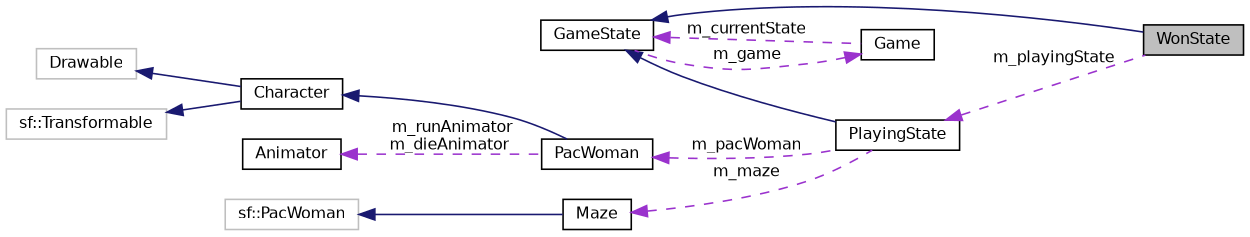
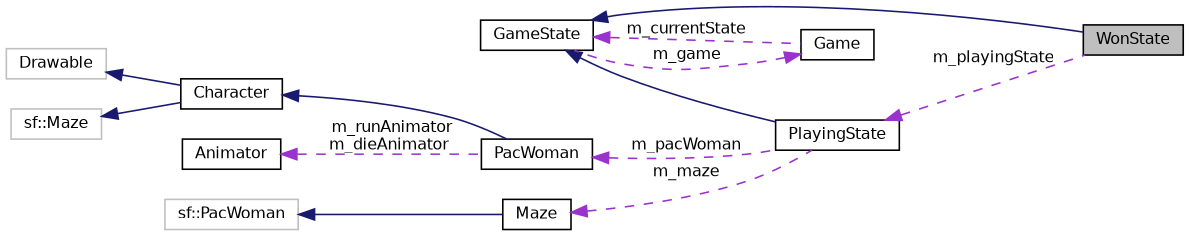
node "sf::Transformable": label "sf::Transformable" -> "sf::Maze"
